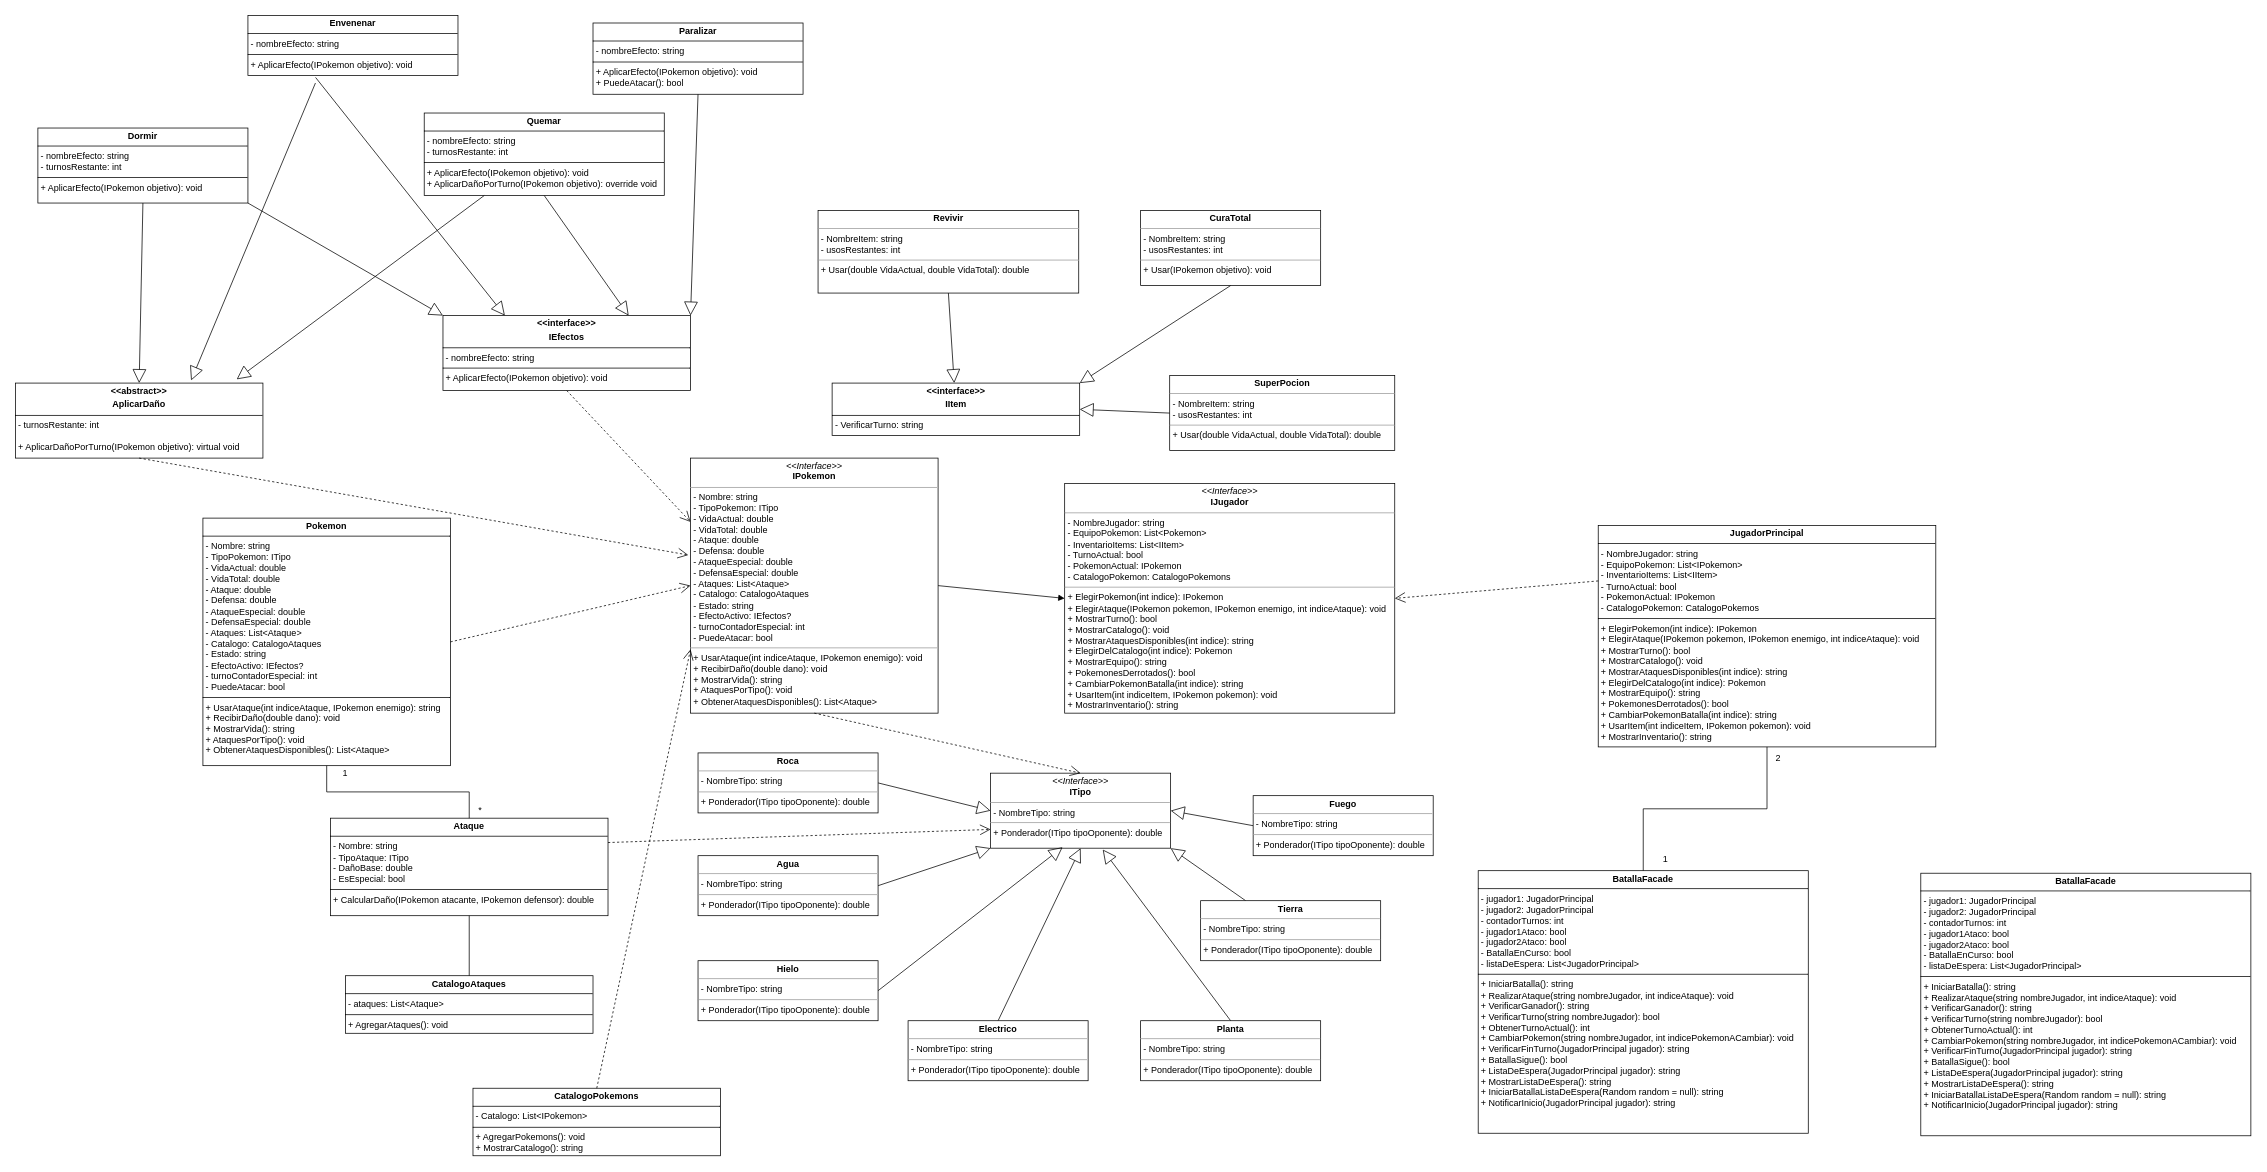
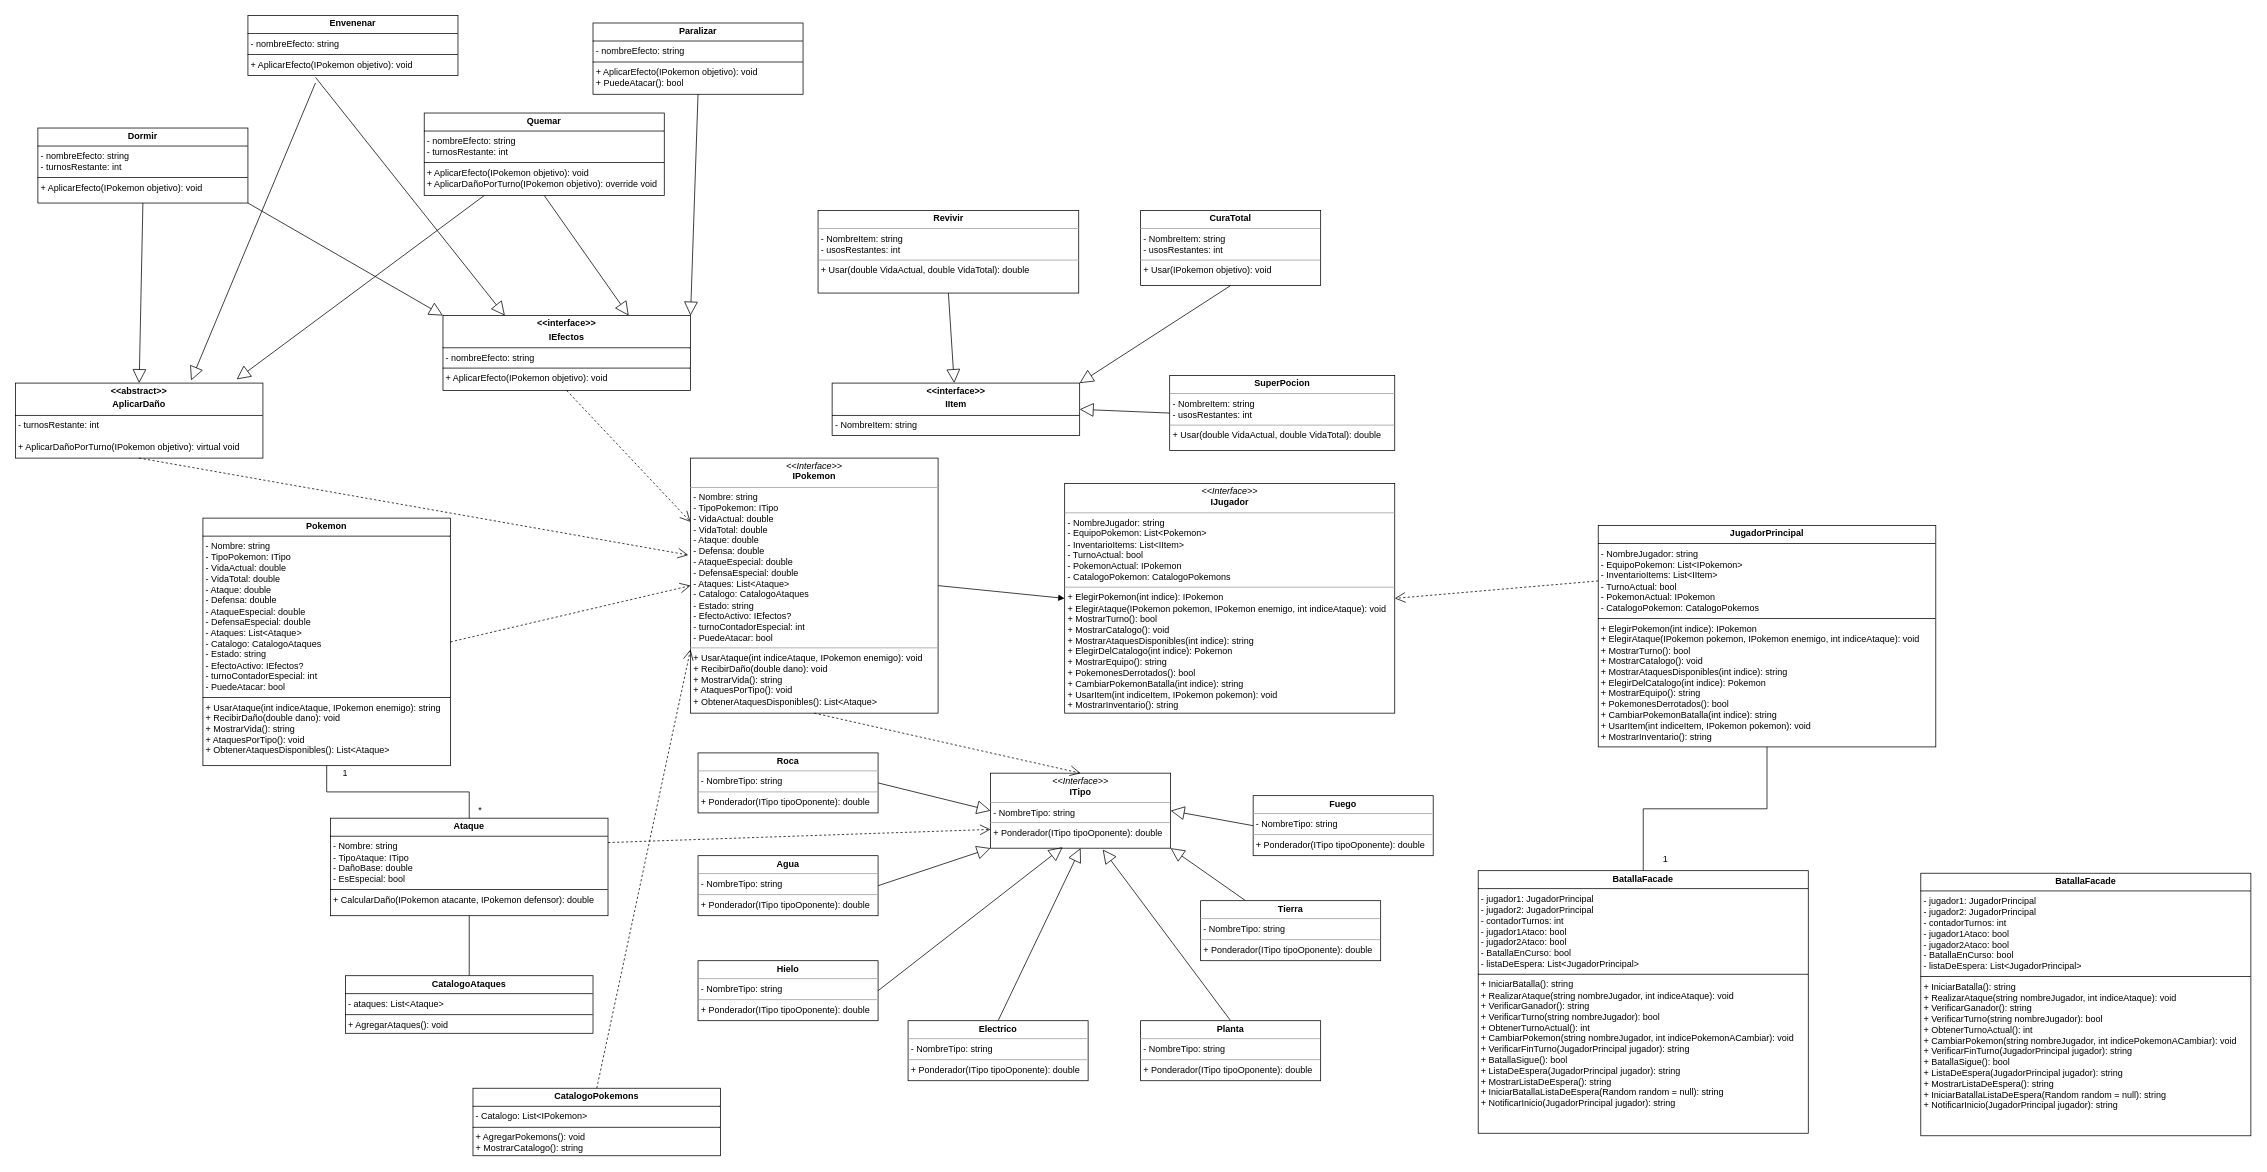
node "<<interface>> IItem - VerificarTurno: string": label "<<interface>> IItem - VerificarTurno: string" -> "<<interface>> IItem - NombreItem: string"
node "2": removed
